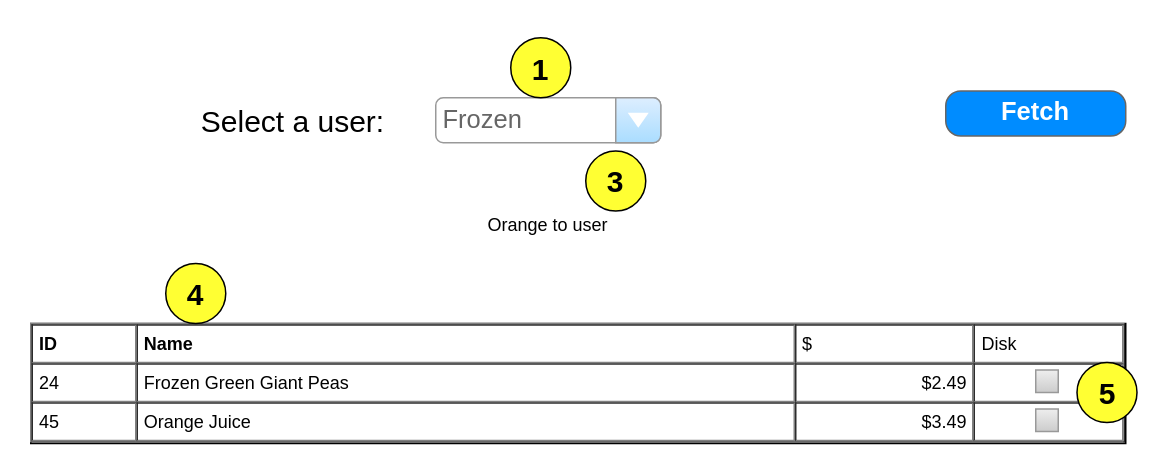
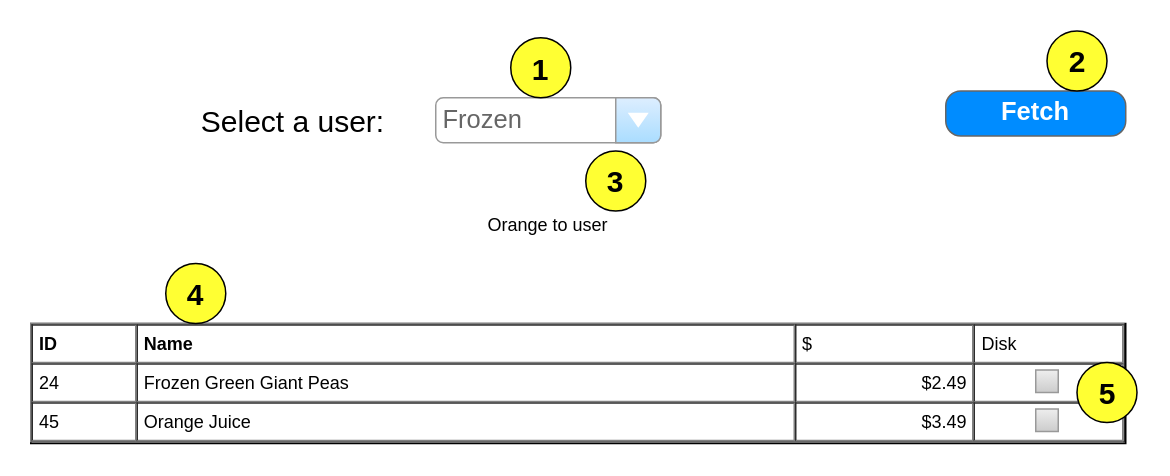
node "2": added
